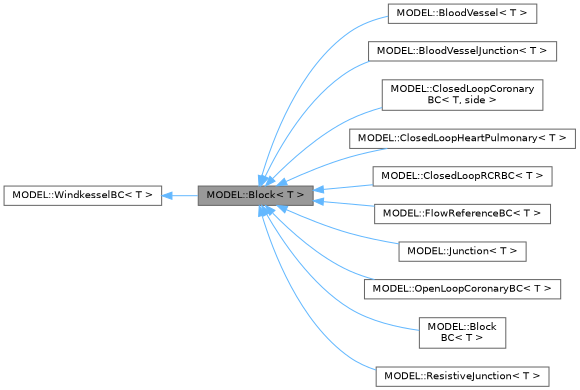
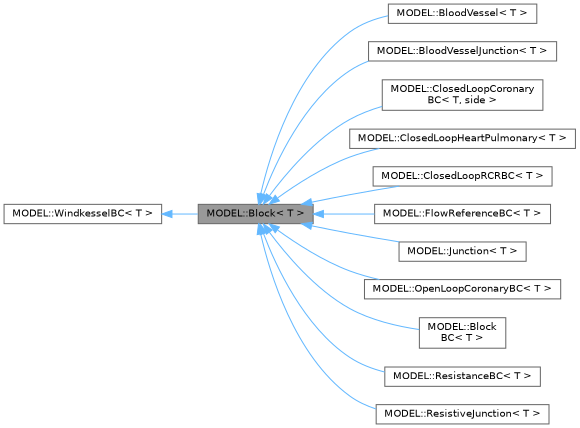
node "MODEL::ResistanceBC< T >": added
